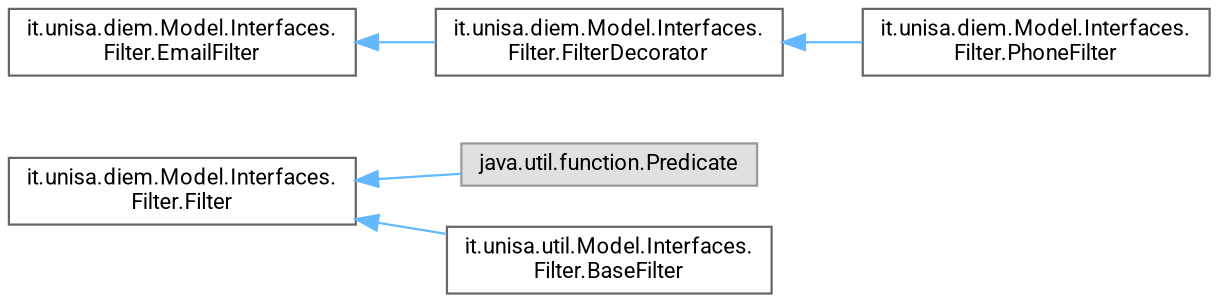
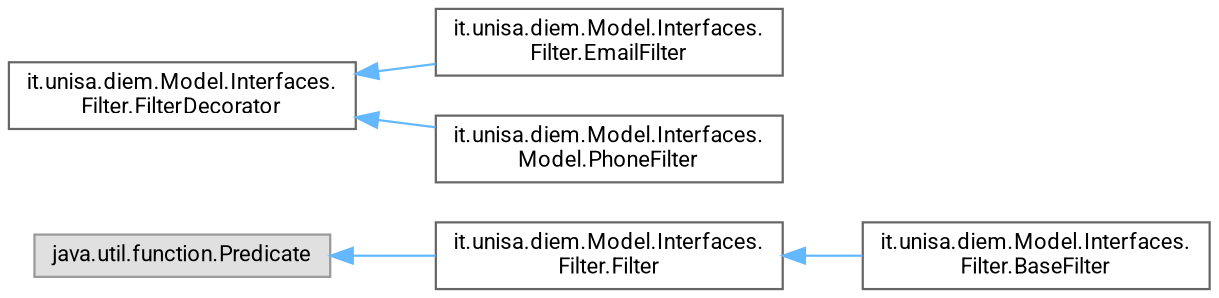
edge "it.unisa.diem.Model.Interfaces. Filter.FilterDecorator" -> "it.unisa.diem.Model.Interfaces. Filter.EmailFilter": reversed
node "it.unisa.diem.Model.Interfaces. Filter.PhoneFilter": label "it.unisa.diem.Model.Interfaces. Filter.PhoneFilter" -> "it.unisa.diem.Model.Interfaces. Model.PhoneFilter"
edge "java.util.function.Predicate" -> "it.unisa.diem.Model.Interfaces. Filter.Filter": reversed
node "it.unisa.util.Model.Interfaces. Filter.BaseFilter": label "it.unisa.util.Model.Interfaces. Filter.BaseFilter" -> "it.unisa.diem.Model.Interfaces. Filter.BaseFilter"
